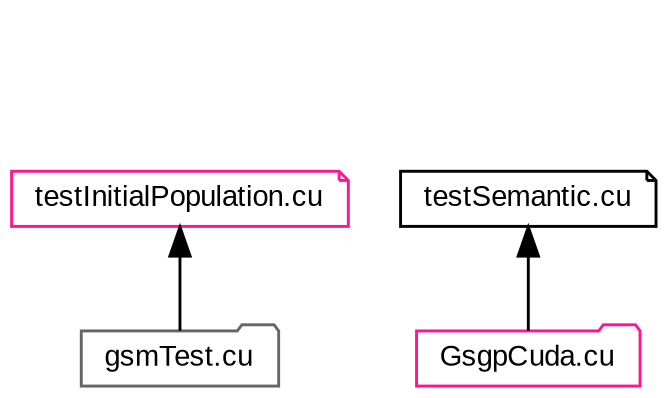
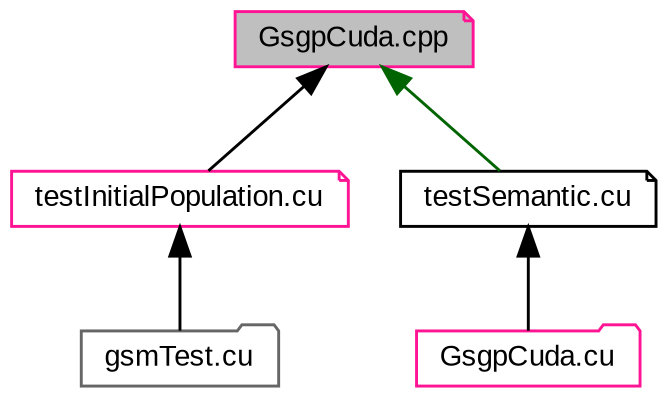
node "GsgpCuda.cpp": added
